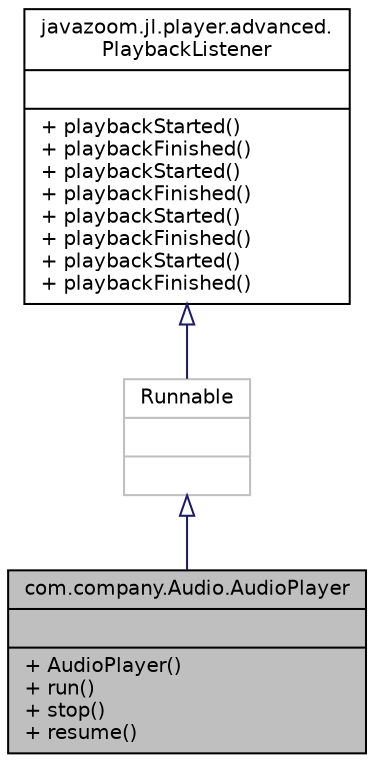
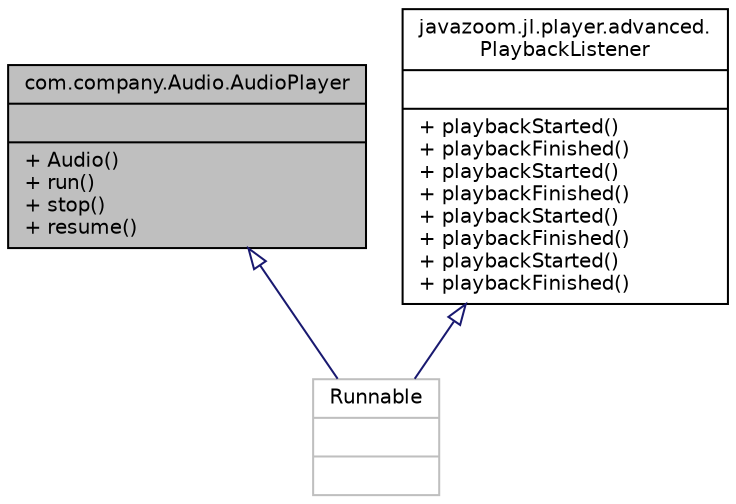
edge "com.company.Audio.AudioPlayer" -> "Runnable": reversed
node "com.company.Audio.AudioPlayer": text "+ AudioPlayer()" -> "+ Audio()"
